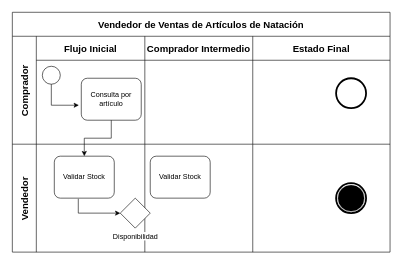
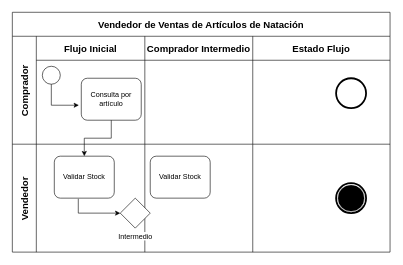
node "Estado Final": label "Estado Final" -> "Estado Flujo"
node "Disponibilidad": label "Disponibilidad" -> "Intermedio"
